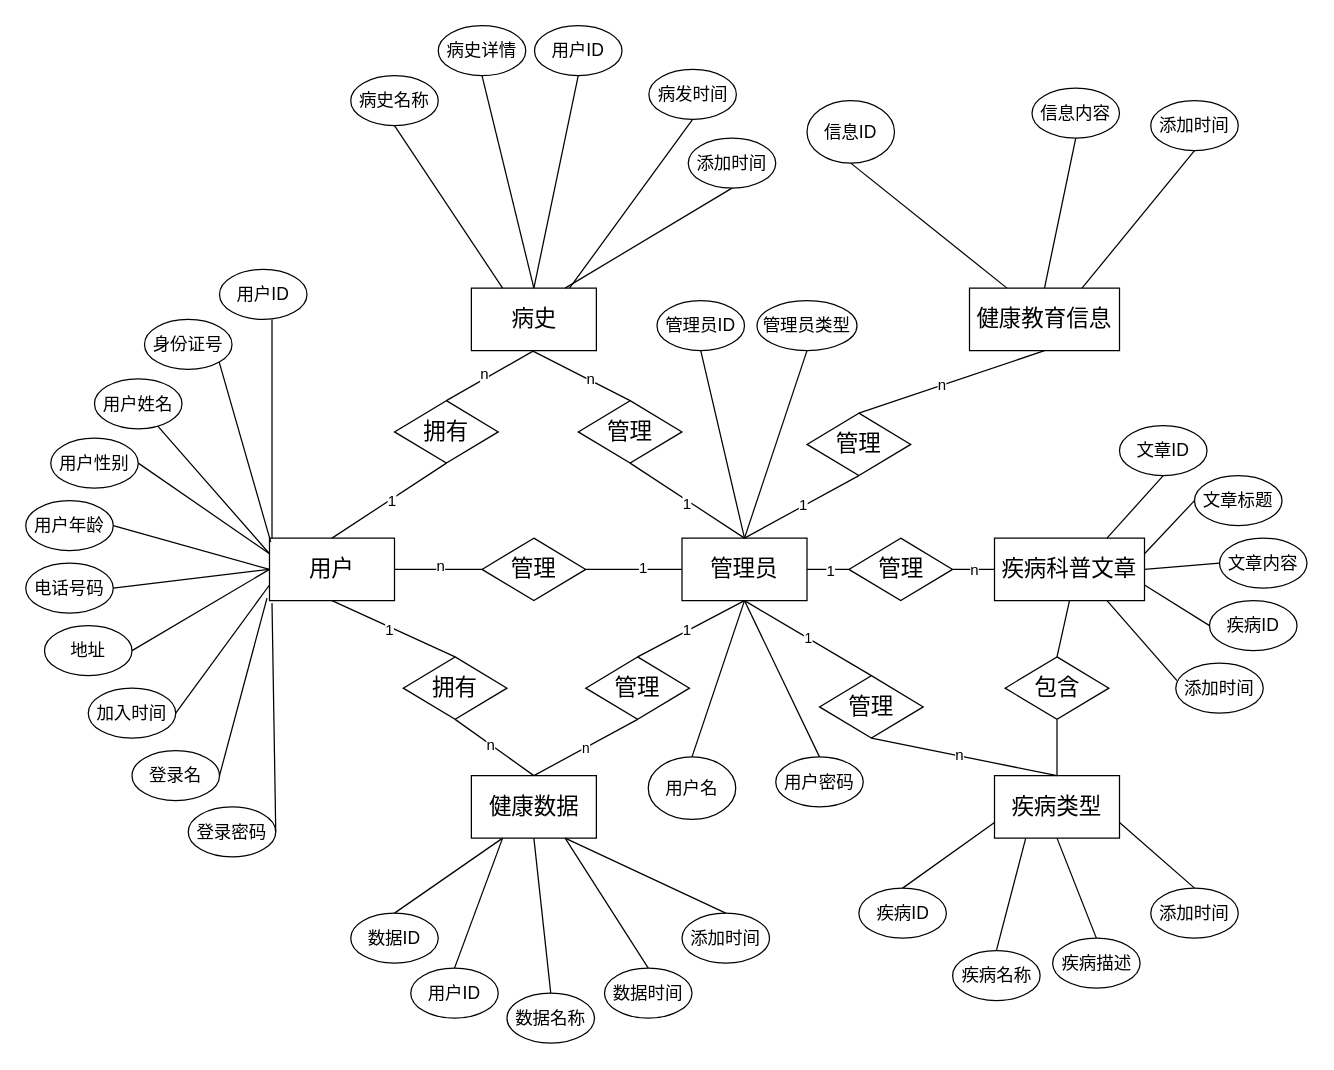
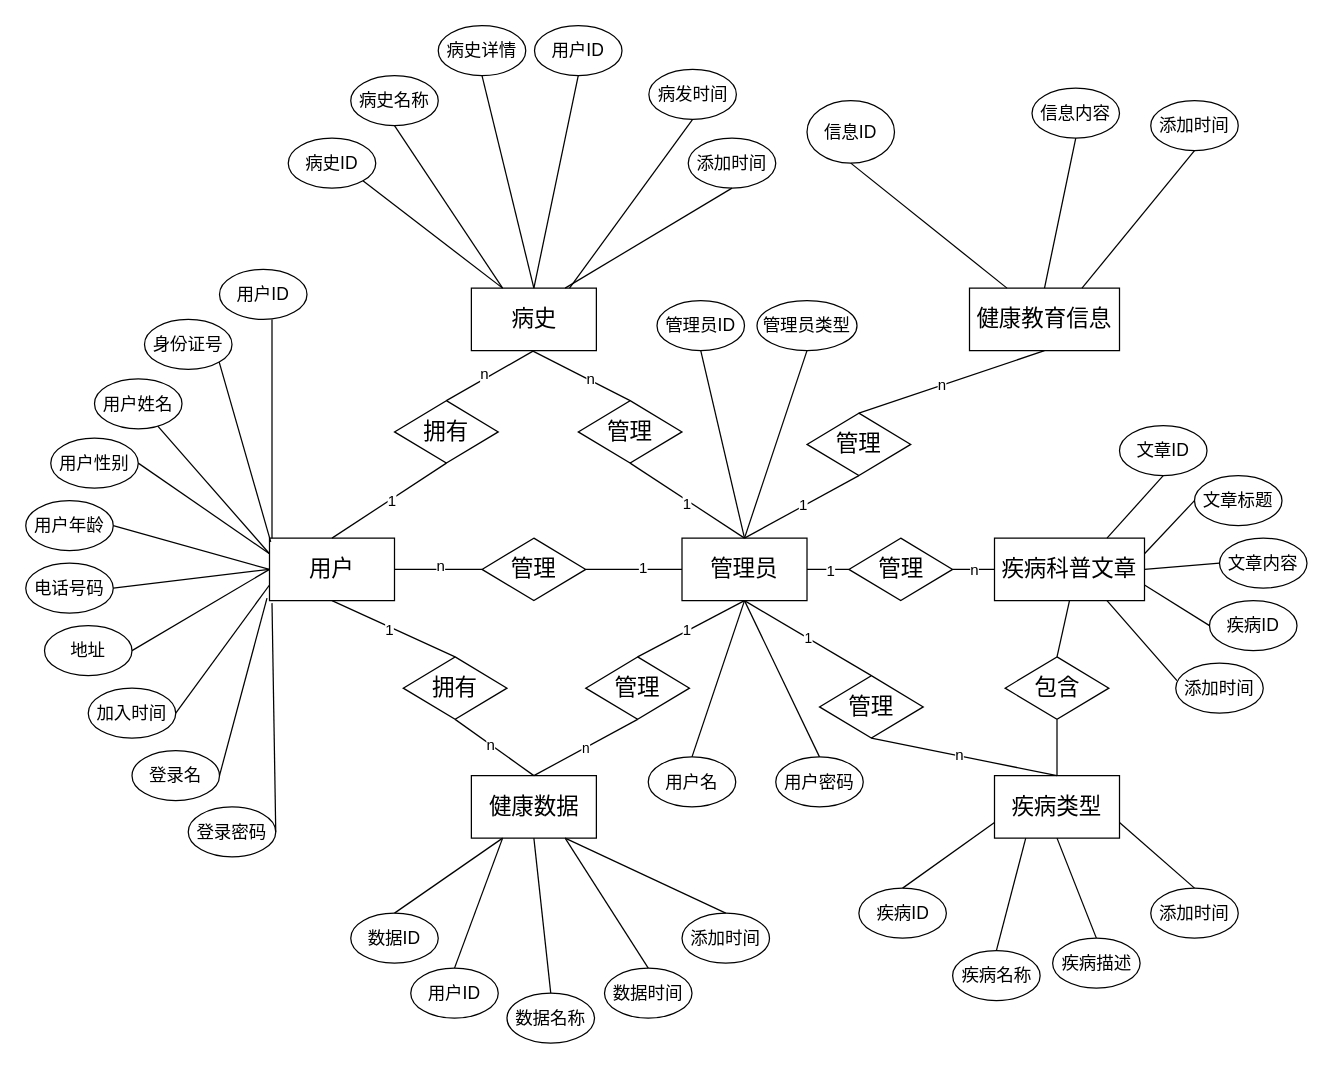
node "病史ID": added
edge "病史ID" -- "病史": added
node "用户名": size 88x63 -> 88x50
